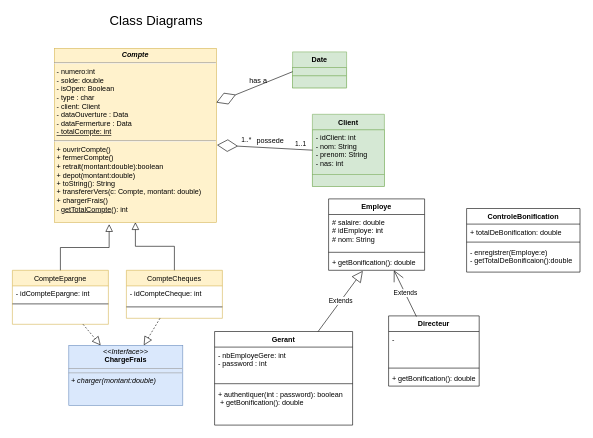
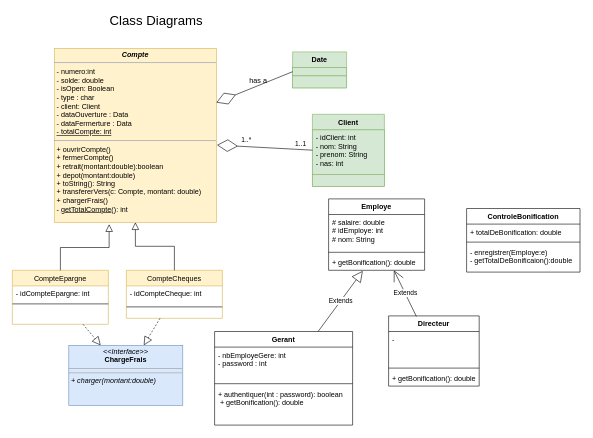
node "possede": removed
